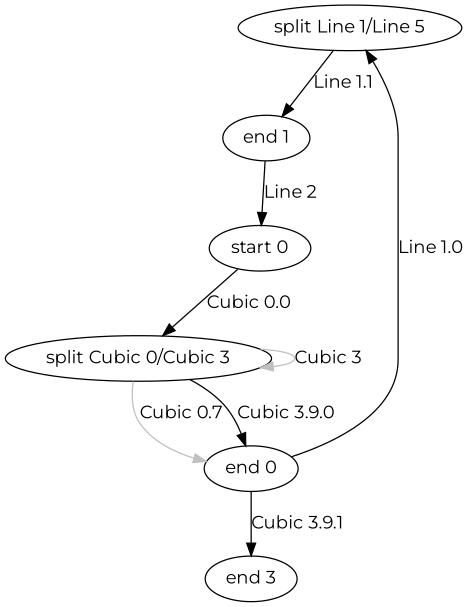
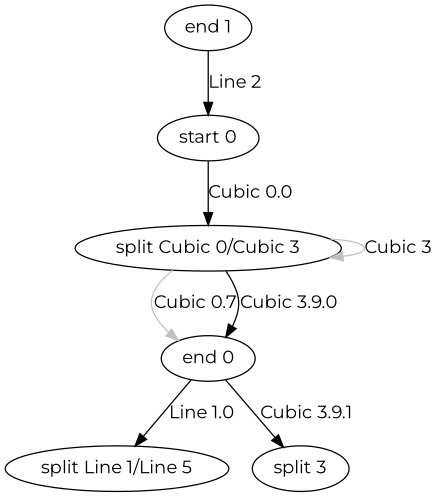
edge "split Line 1/Line 5" -> "end 1": removed, label "Line 1.1"
node "end 3": label "end 3" -> "split 3"
